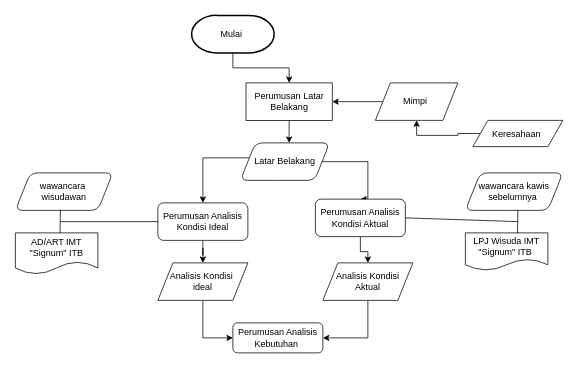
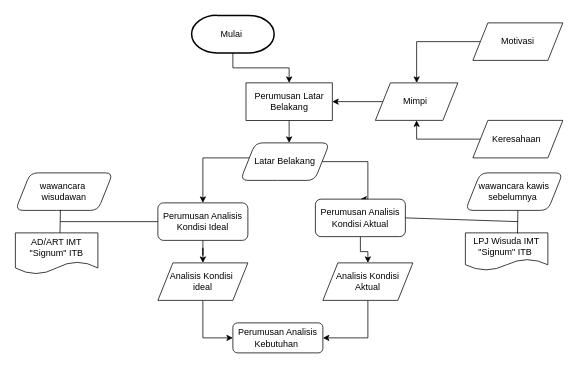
edge "Motivasi" -> "Mimpi": added
node "Motivasi": added
node "Keresahaan": size 90x26 -> 90x38
